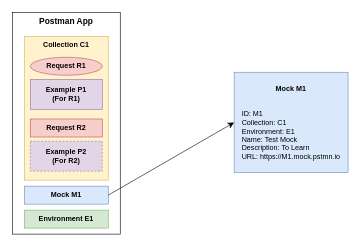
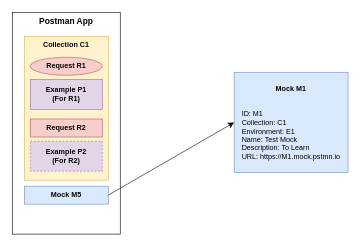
node "Mock M1": label "Mock M1" -> "Mock M5"
node "Environment E1": removed
